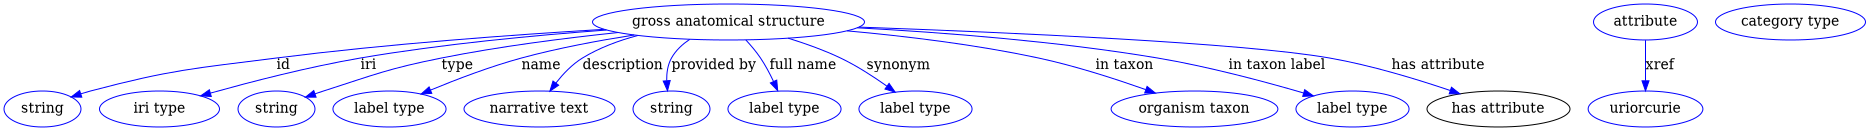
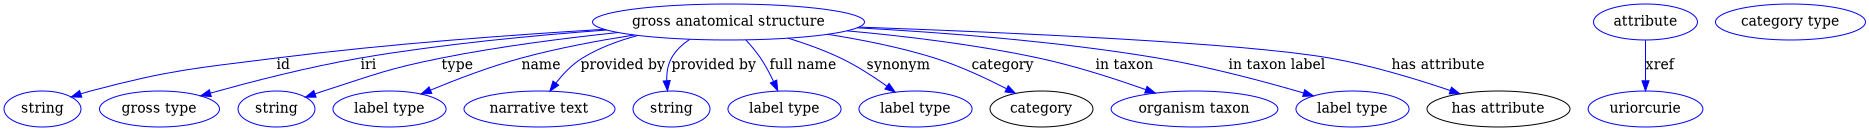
edge "gross anatomical structure" -> "narrative text": label "description" -> "provided by"
node "iri type": label "iri type" -> "gross type"
node "category": added
